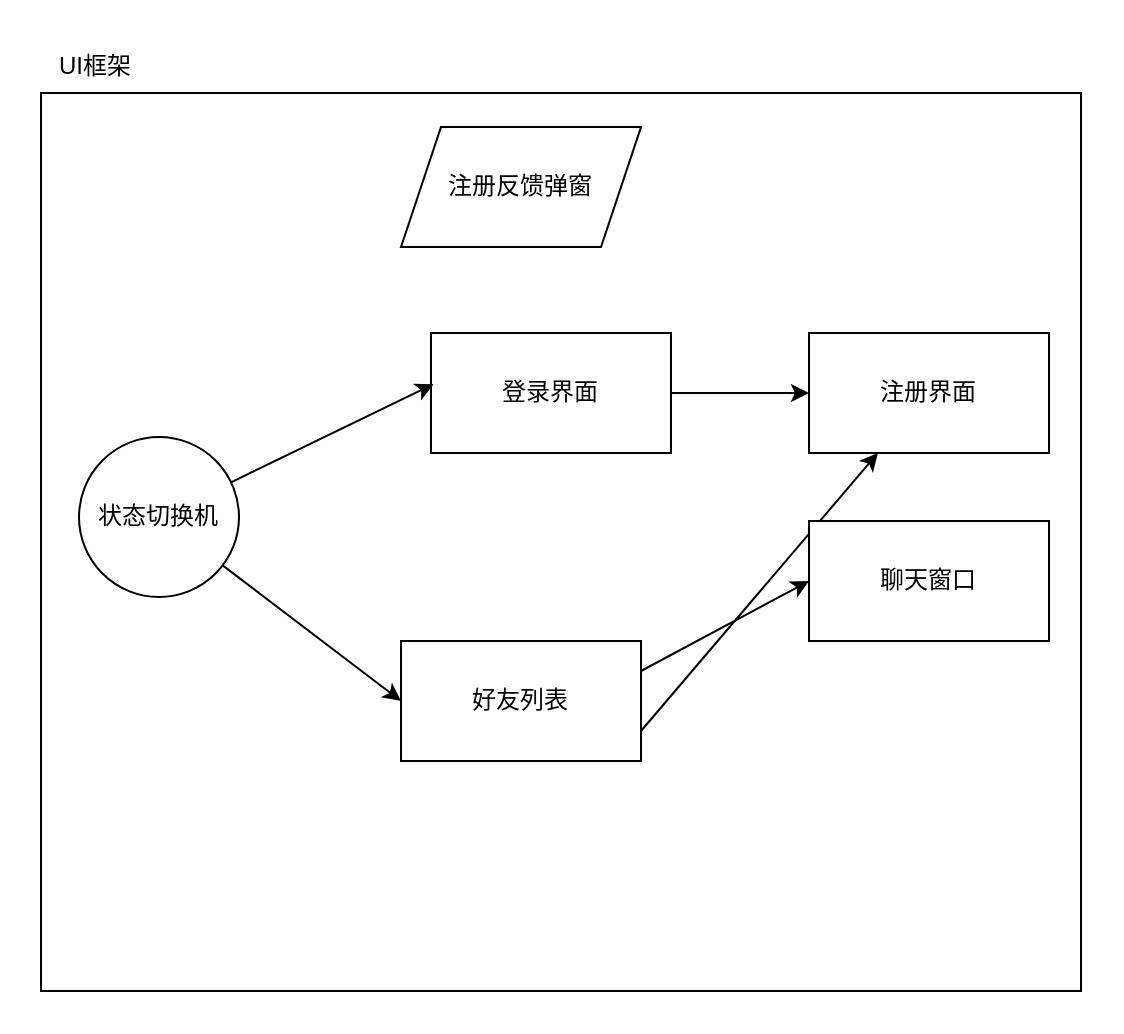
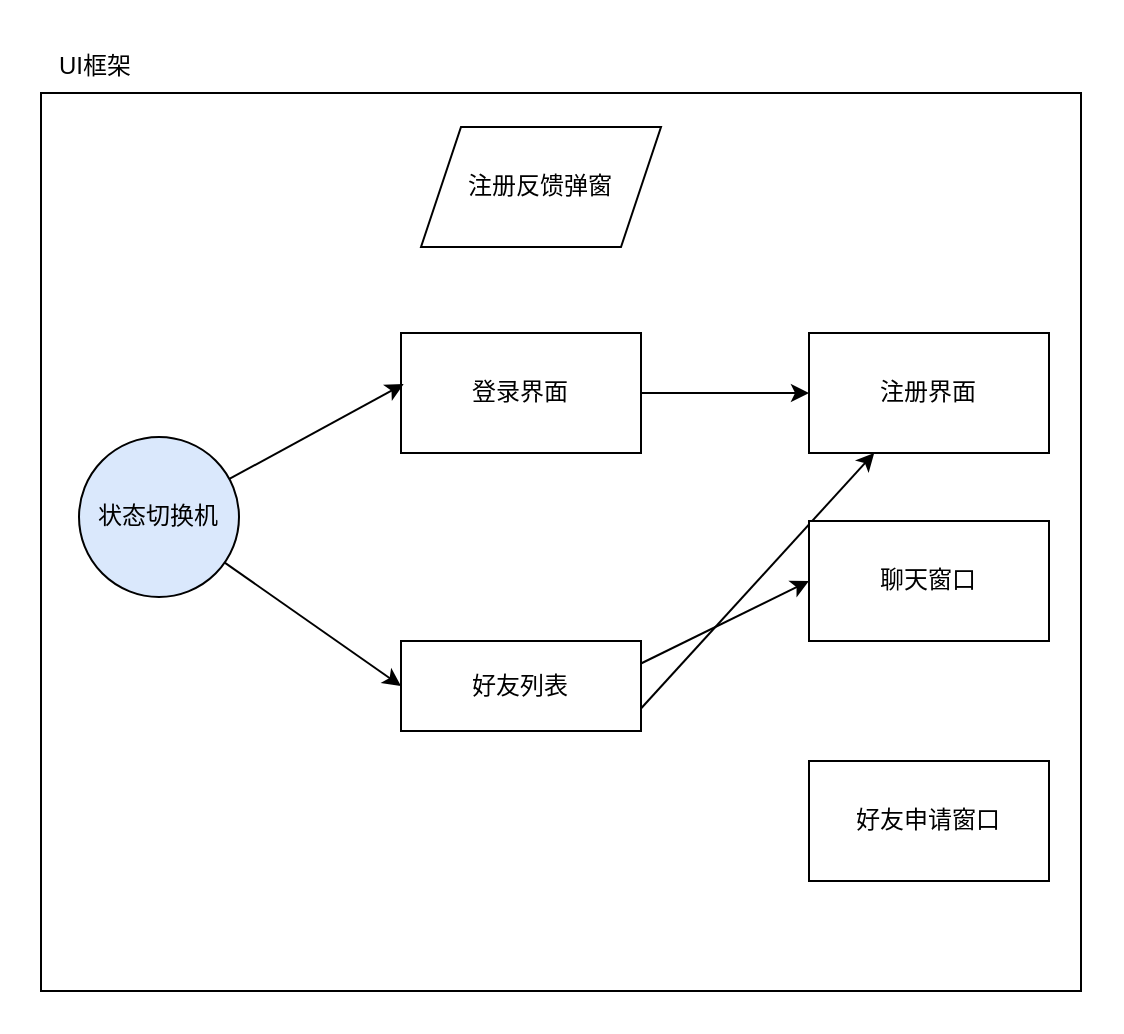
node "注册反馈弹窗": moved (521, 187) -> (541, 187)
node "登录界面": moved (551, 393) -> (521, 393)
node "状态切换机": fillcolor #ffffff -> #dae8fc
node "好友列表": size 240x120 -> 240x90
node "好友申请窗口": added
